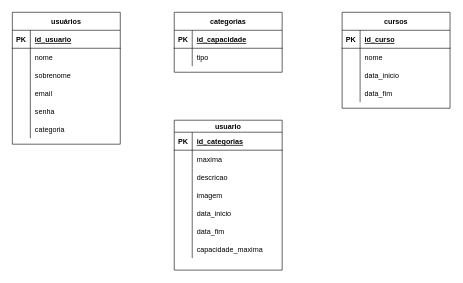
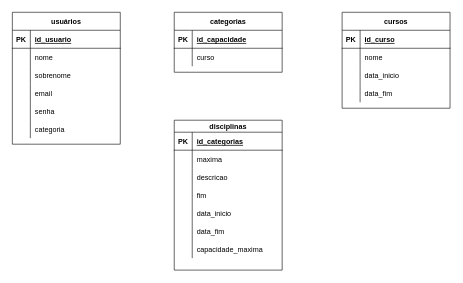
node "tipo": label "tipo" -> "curso"
node "usuario": label "usuario" -> "disciplinas"
node "imagem": label "imagem" -> "fim"
